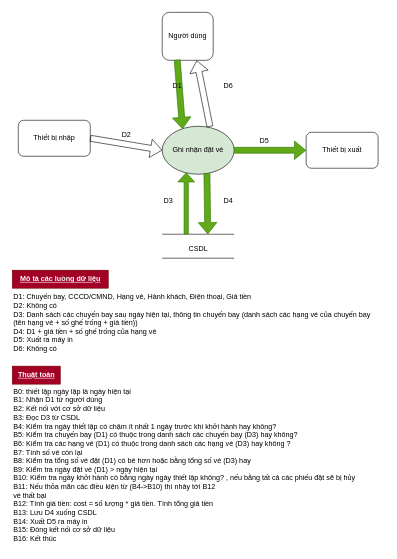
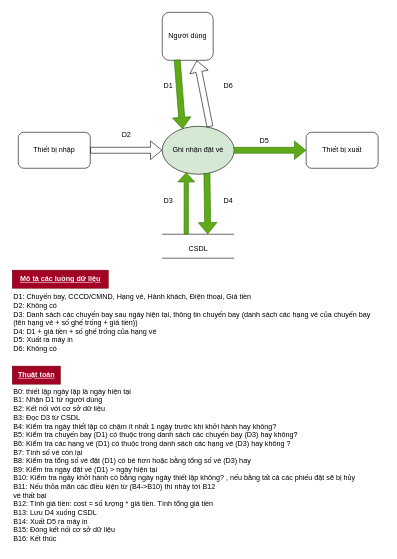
node "D1": moved (177, 86) -> (168, 86)
node "Thiết bị nhập": moved (54, 138) -> (54, 150)
